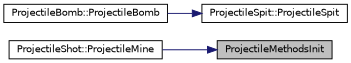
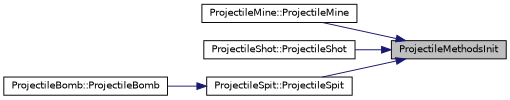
node "ProjectileShot::ProjectileMine": label "ProjectileShot::ProjectileMine" -> "ProjectileMine::ProjectileMine"
node "ProjectileShot::ProjectileShot": added
edge "ProjectileSpit::ProjectileSpit" -> "ProjectileMethodsInit": added
